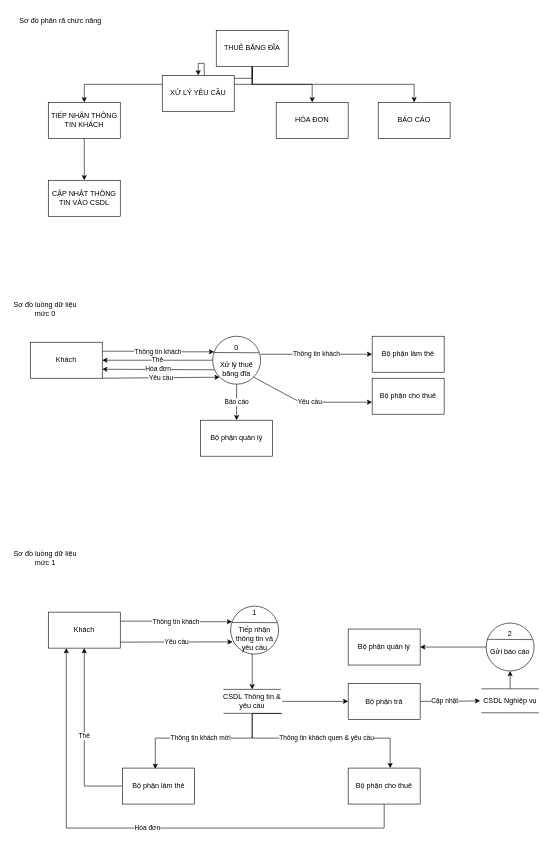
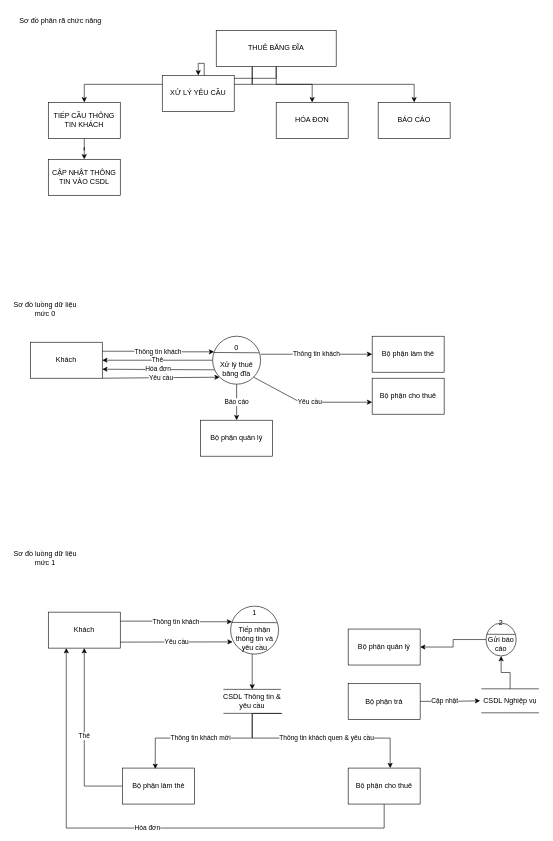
node "THUÊ BĂNG ĐĨA": size 72x36 -> 120x36
node "TIẾP NHẬN THÔNG TIN KHÁCH": label "TIẾP NHẬN THÔNG TIN KHÁCH" -> "TIẾP CẦU THÔNG TIN KHÁCH"
node "CẬP NHẬT THÔNG TIN VÀO CSDL": moved (84, 198) -> (84, 177)
node "2 Gửi báo cáo": size 48x48 -> 30x33
edge "CSDL Thông tin & yêu cầu" -> "Bộ phận trả": removed
